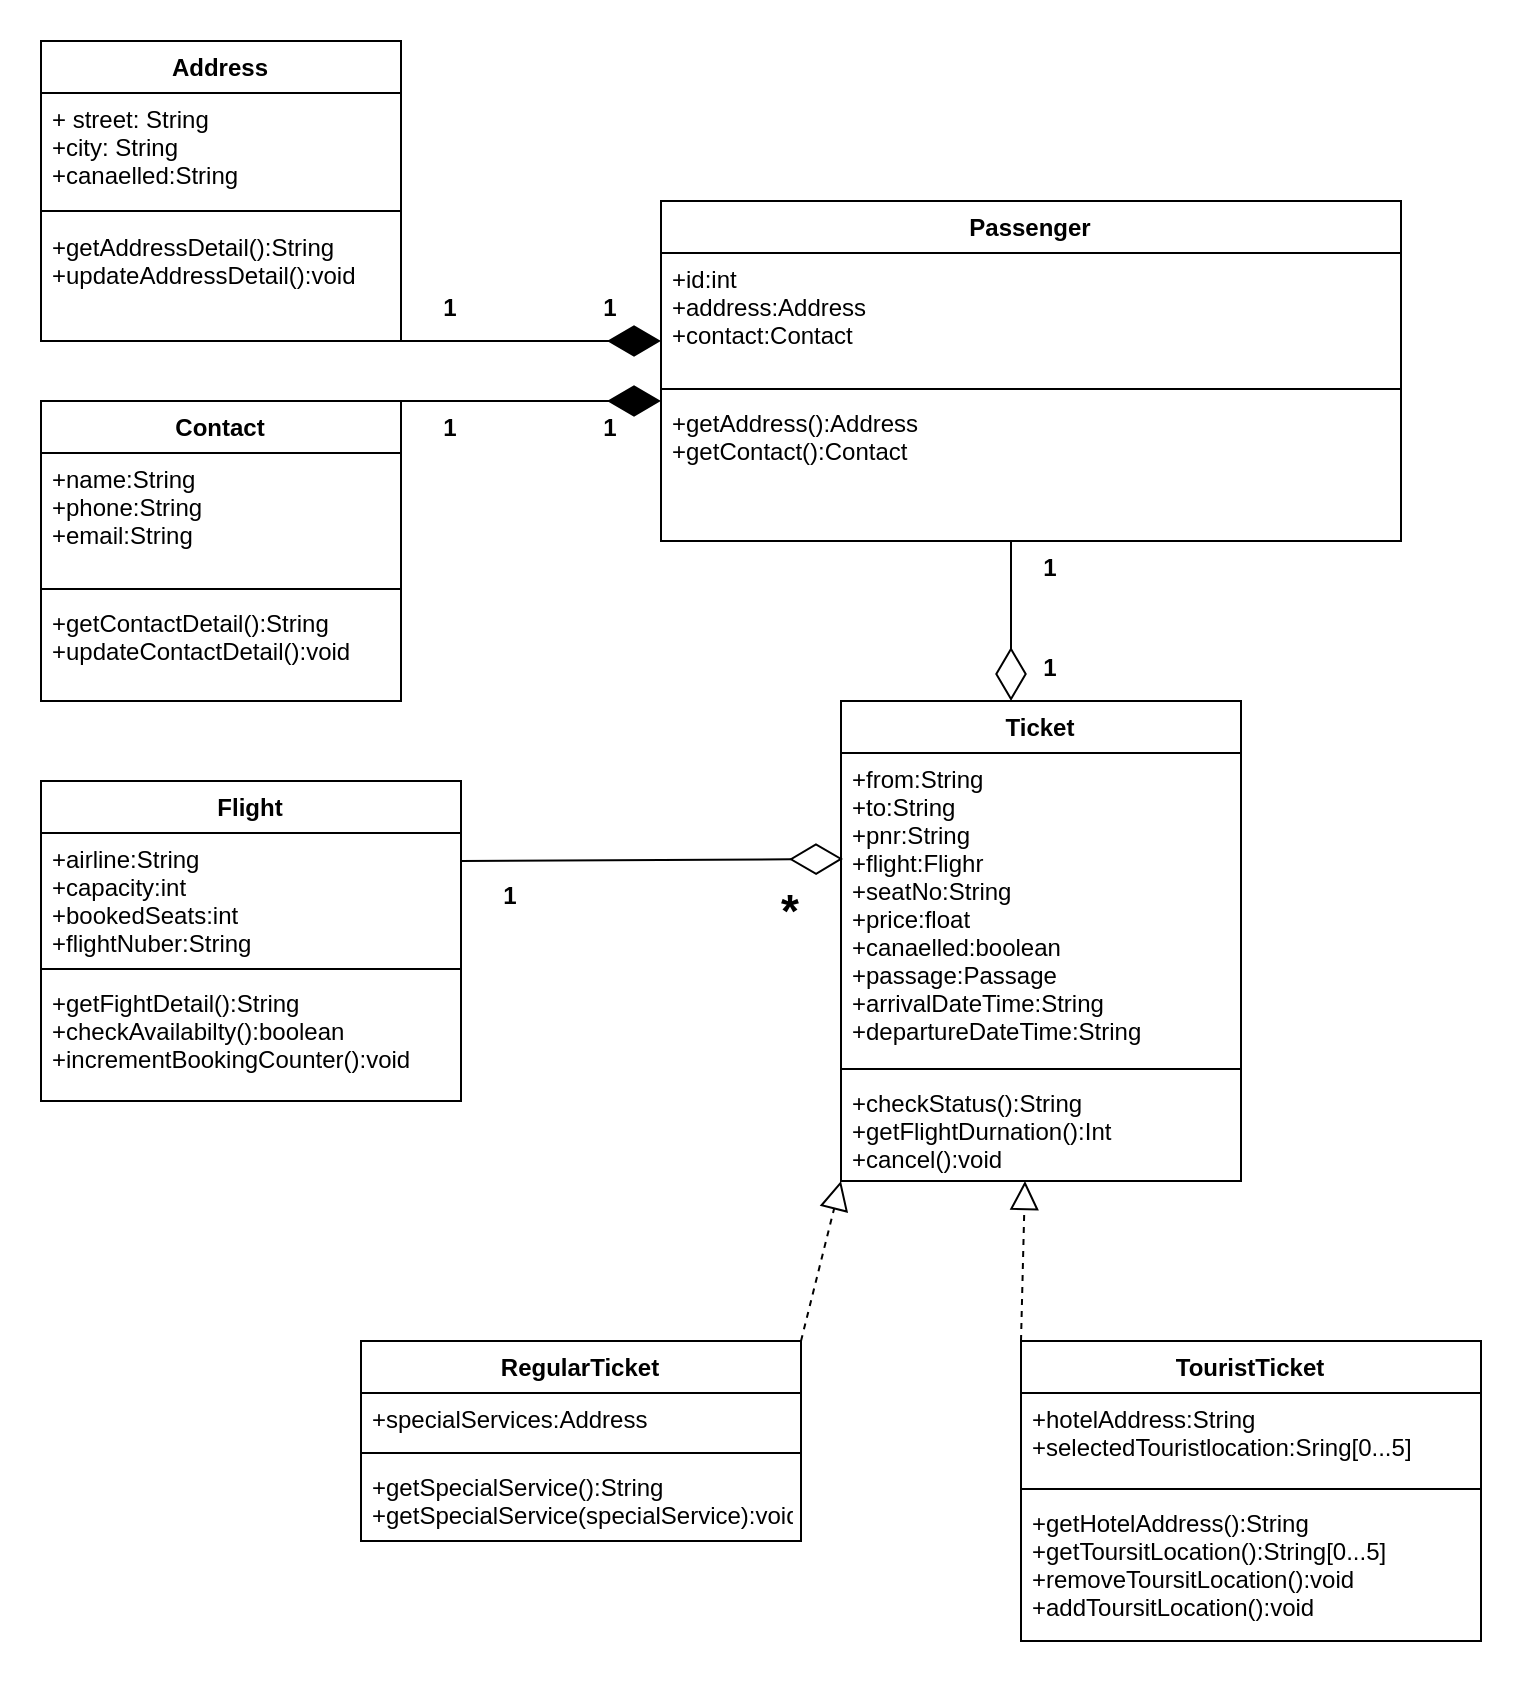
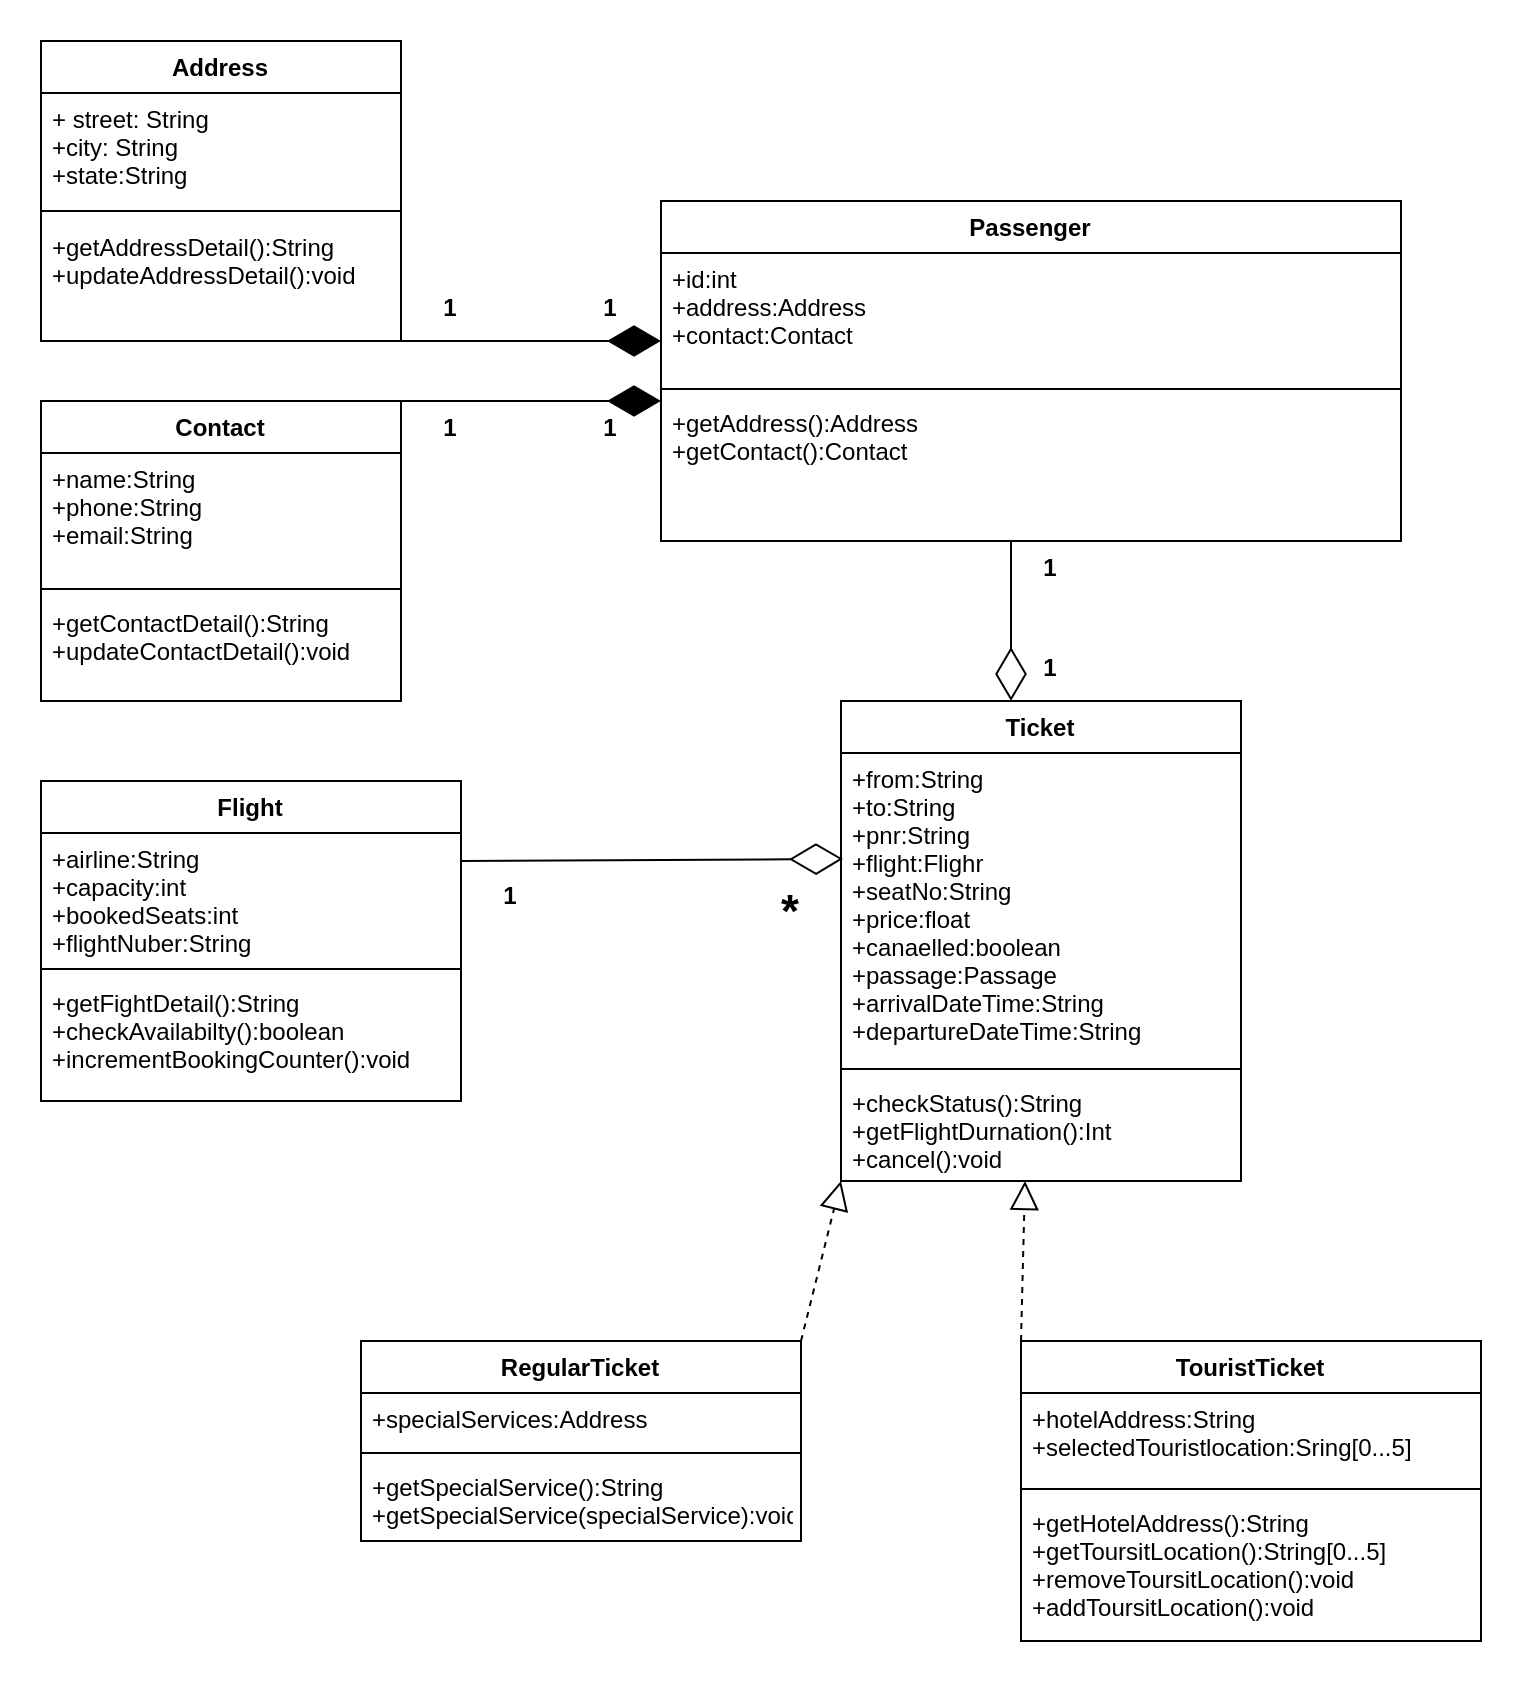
node "+ street: String +city: String +canaelled:String": label "+ street: String +city: String +canaelled:String" -> "+ street: String +city: String +state:String"
